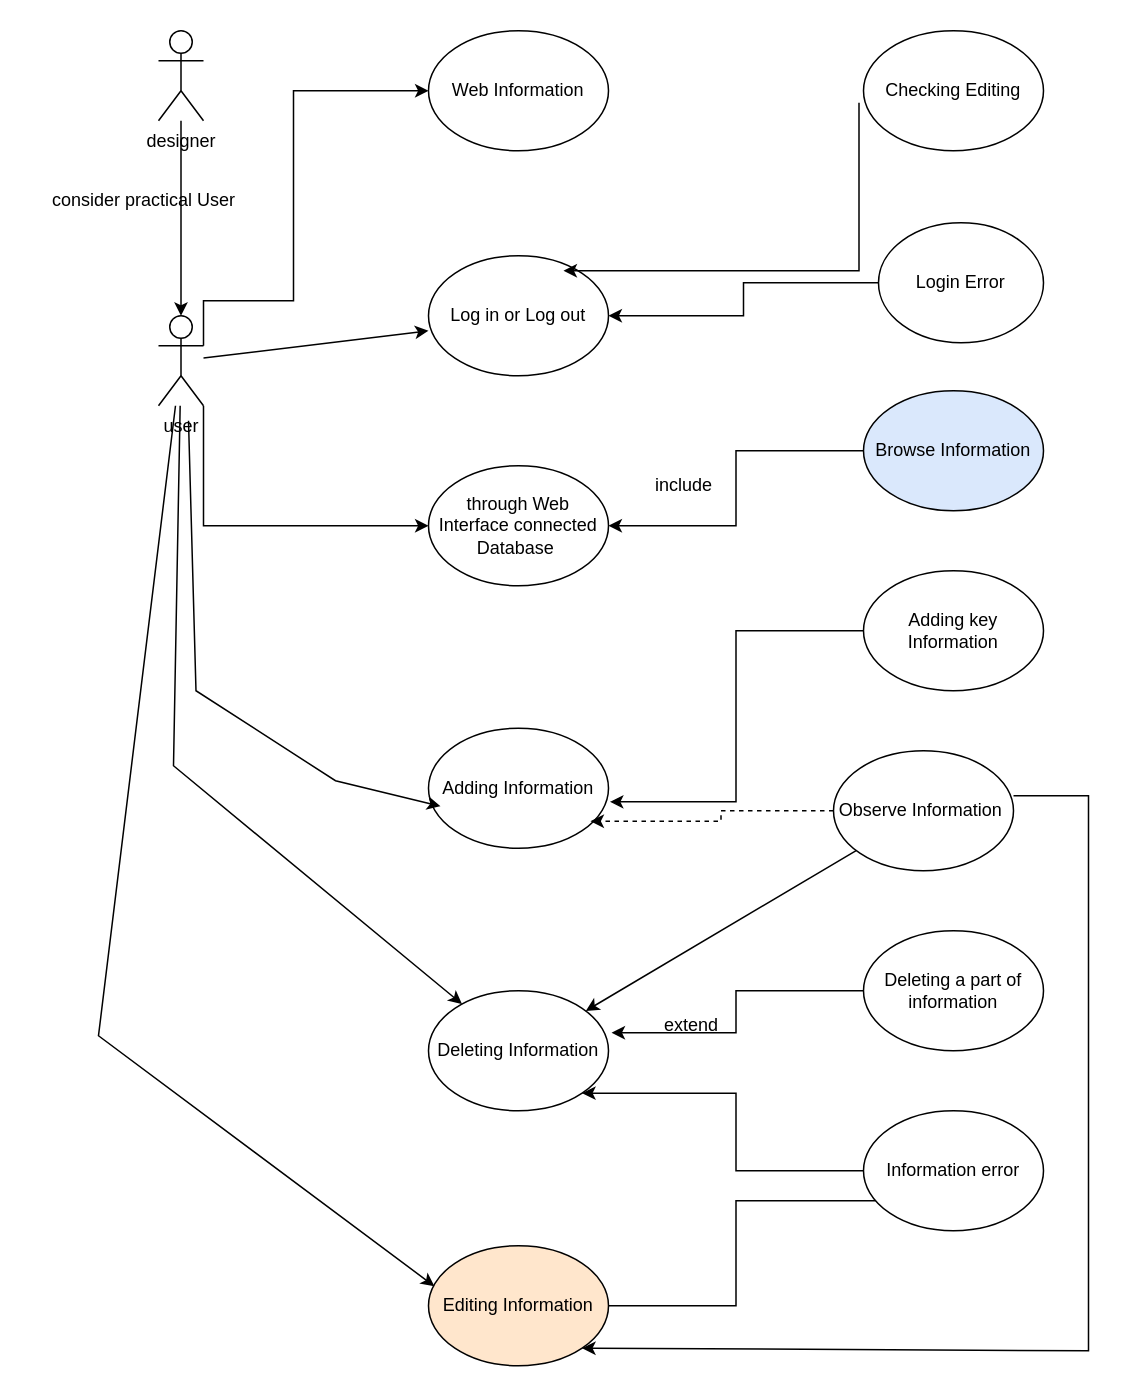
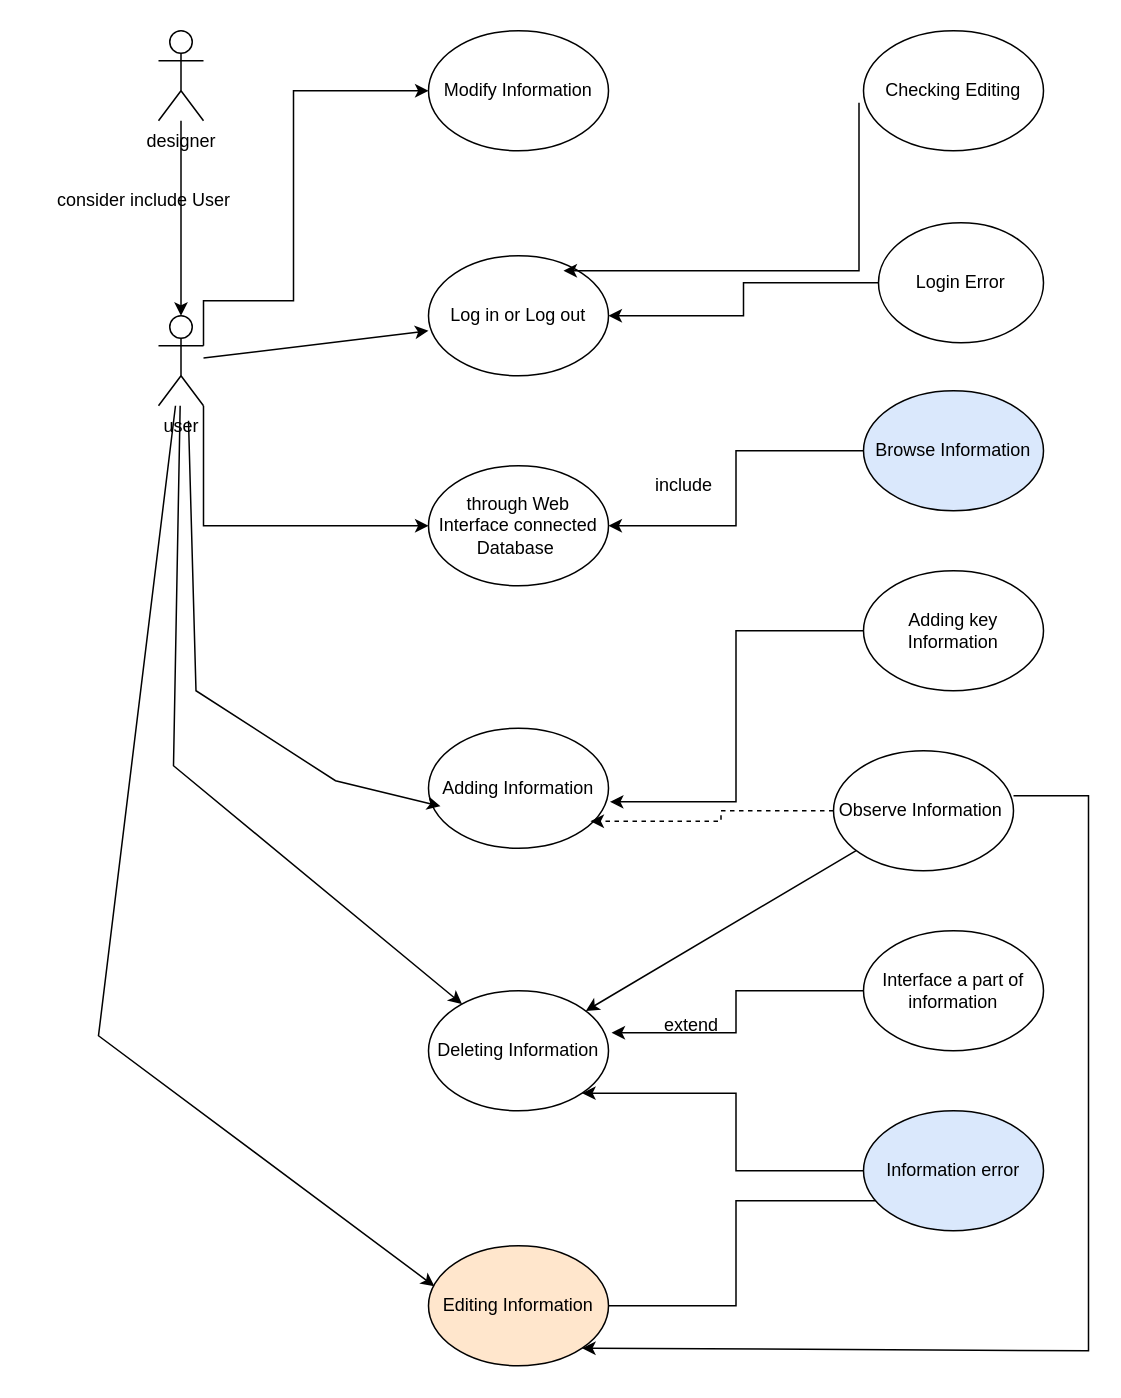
node "Web Information": label "Web Information" -> "Modify Information"
node "consider practical User": label "consider practical User" -> "consider include User"
node "Deleting a part of information": label "Deleting a part of information" -> "Interface a part of information"
node "Information error": fillcolor #ffffff -> #dae8fc
